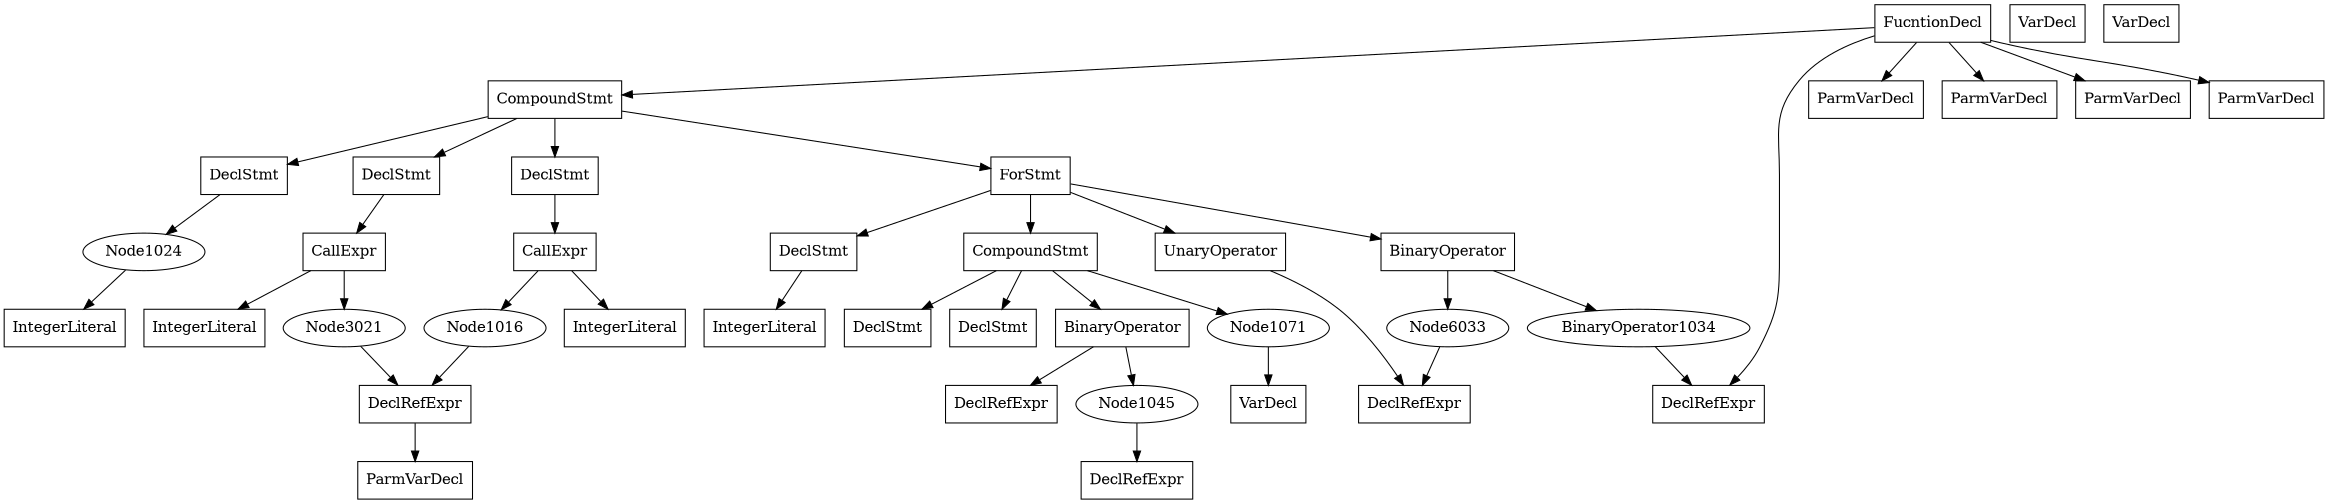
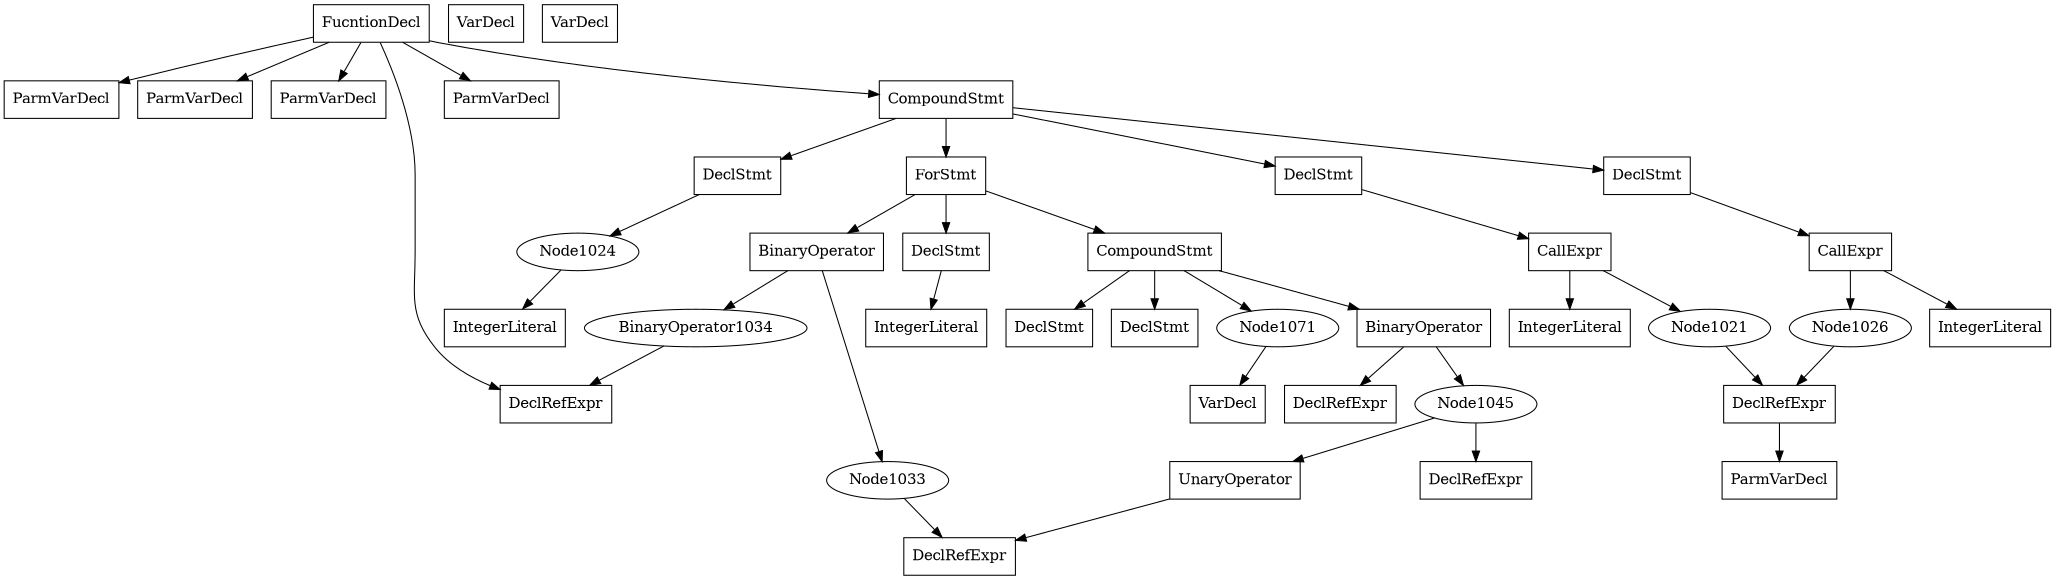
edge "ForStmt" -> "UnaryOperator": now "Node1045" -> "UnaryOperator"
node "Node3021": label "Node3021" -> "Node1021"
node "Node1016": label "Node1016" -> "Node1026"
node "Node6033": label "Node6033" -> "Node1033"
